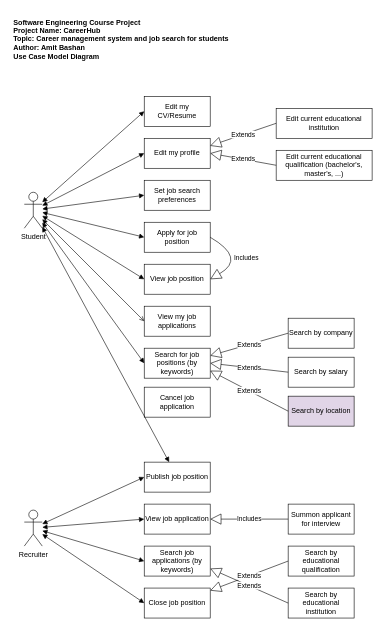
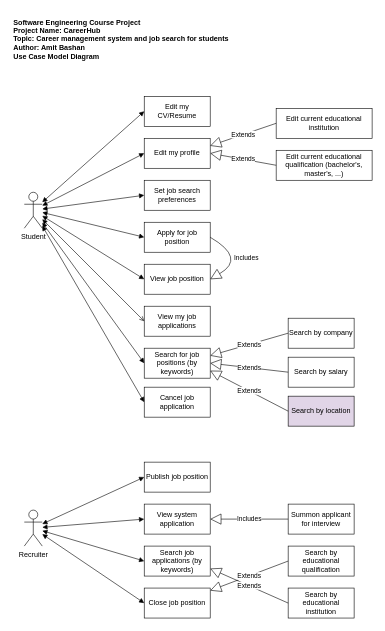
edge "Student" -- "Publish job position": now "Student" -- "Cancel job application"
node "View job application": label "View job application" -> "View system application"
